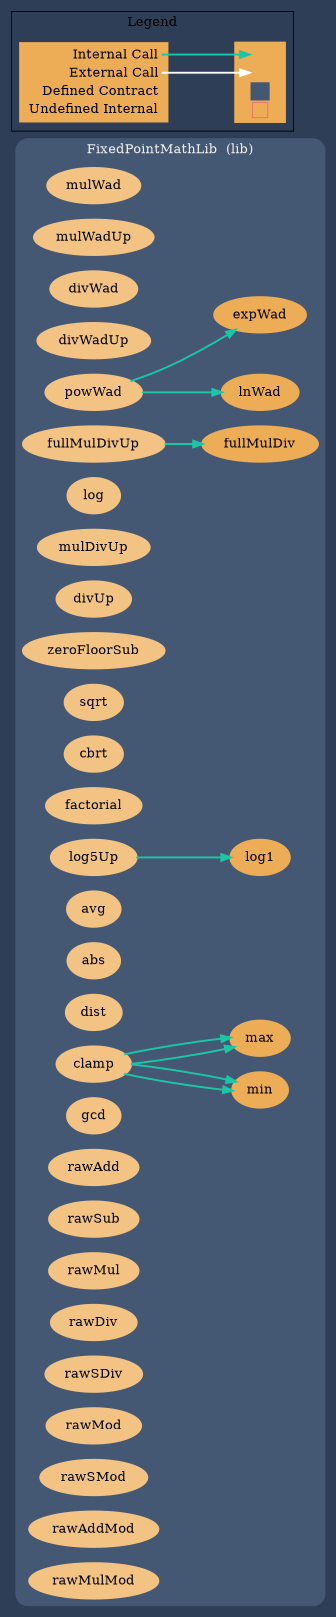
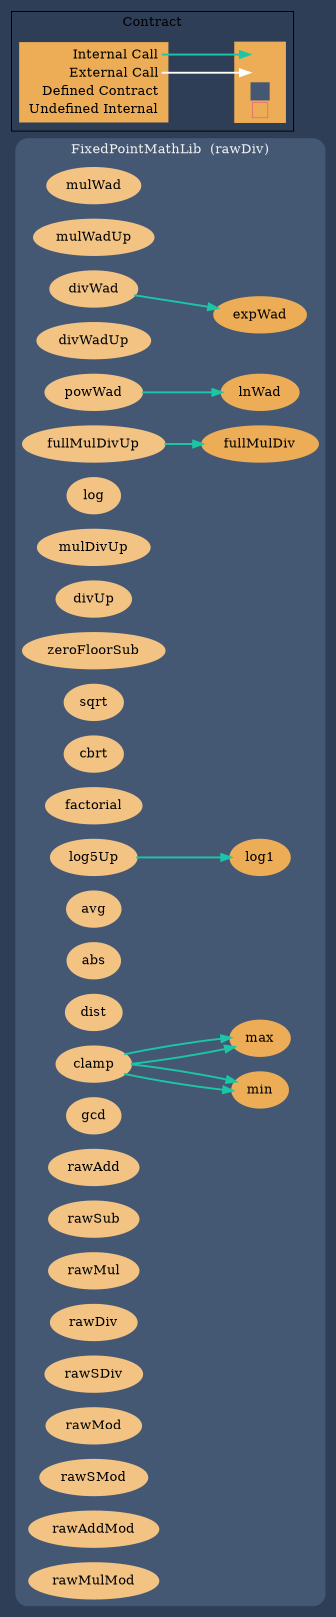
cluster "Legend": label "Legend" -> "Contract"
cluster "FixedPointMathLib  (lib)": label "FixedPointMathLib  (lib)" -> "FixedPointMathLib  (rawDiv)"
edge "powWad" -> "expWad": now "divWad" -> "expWad"
